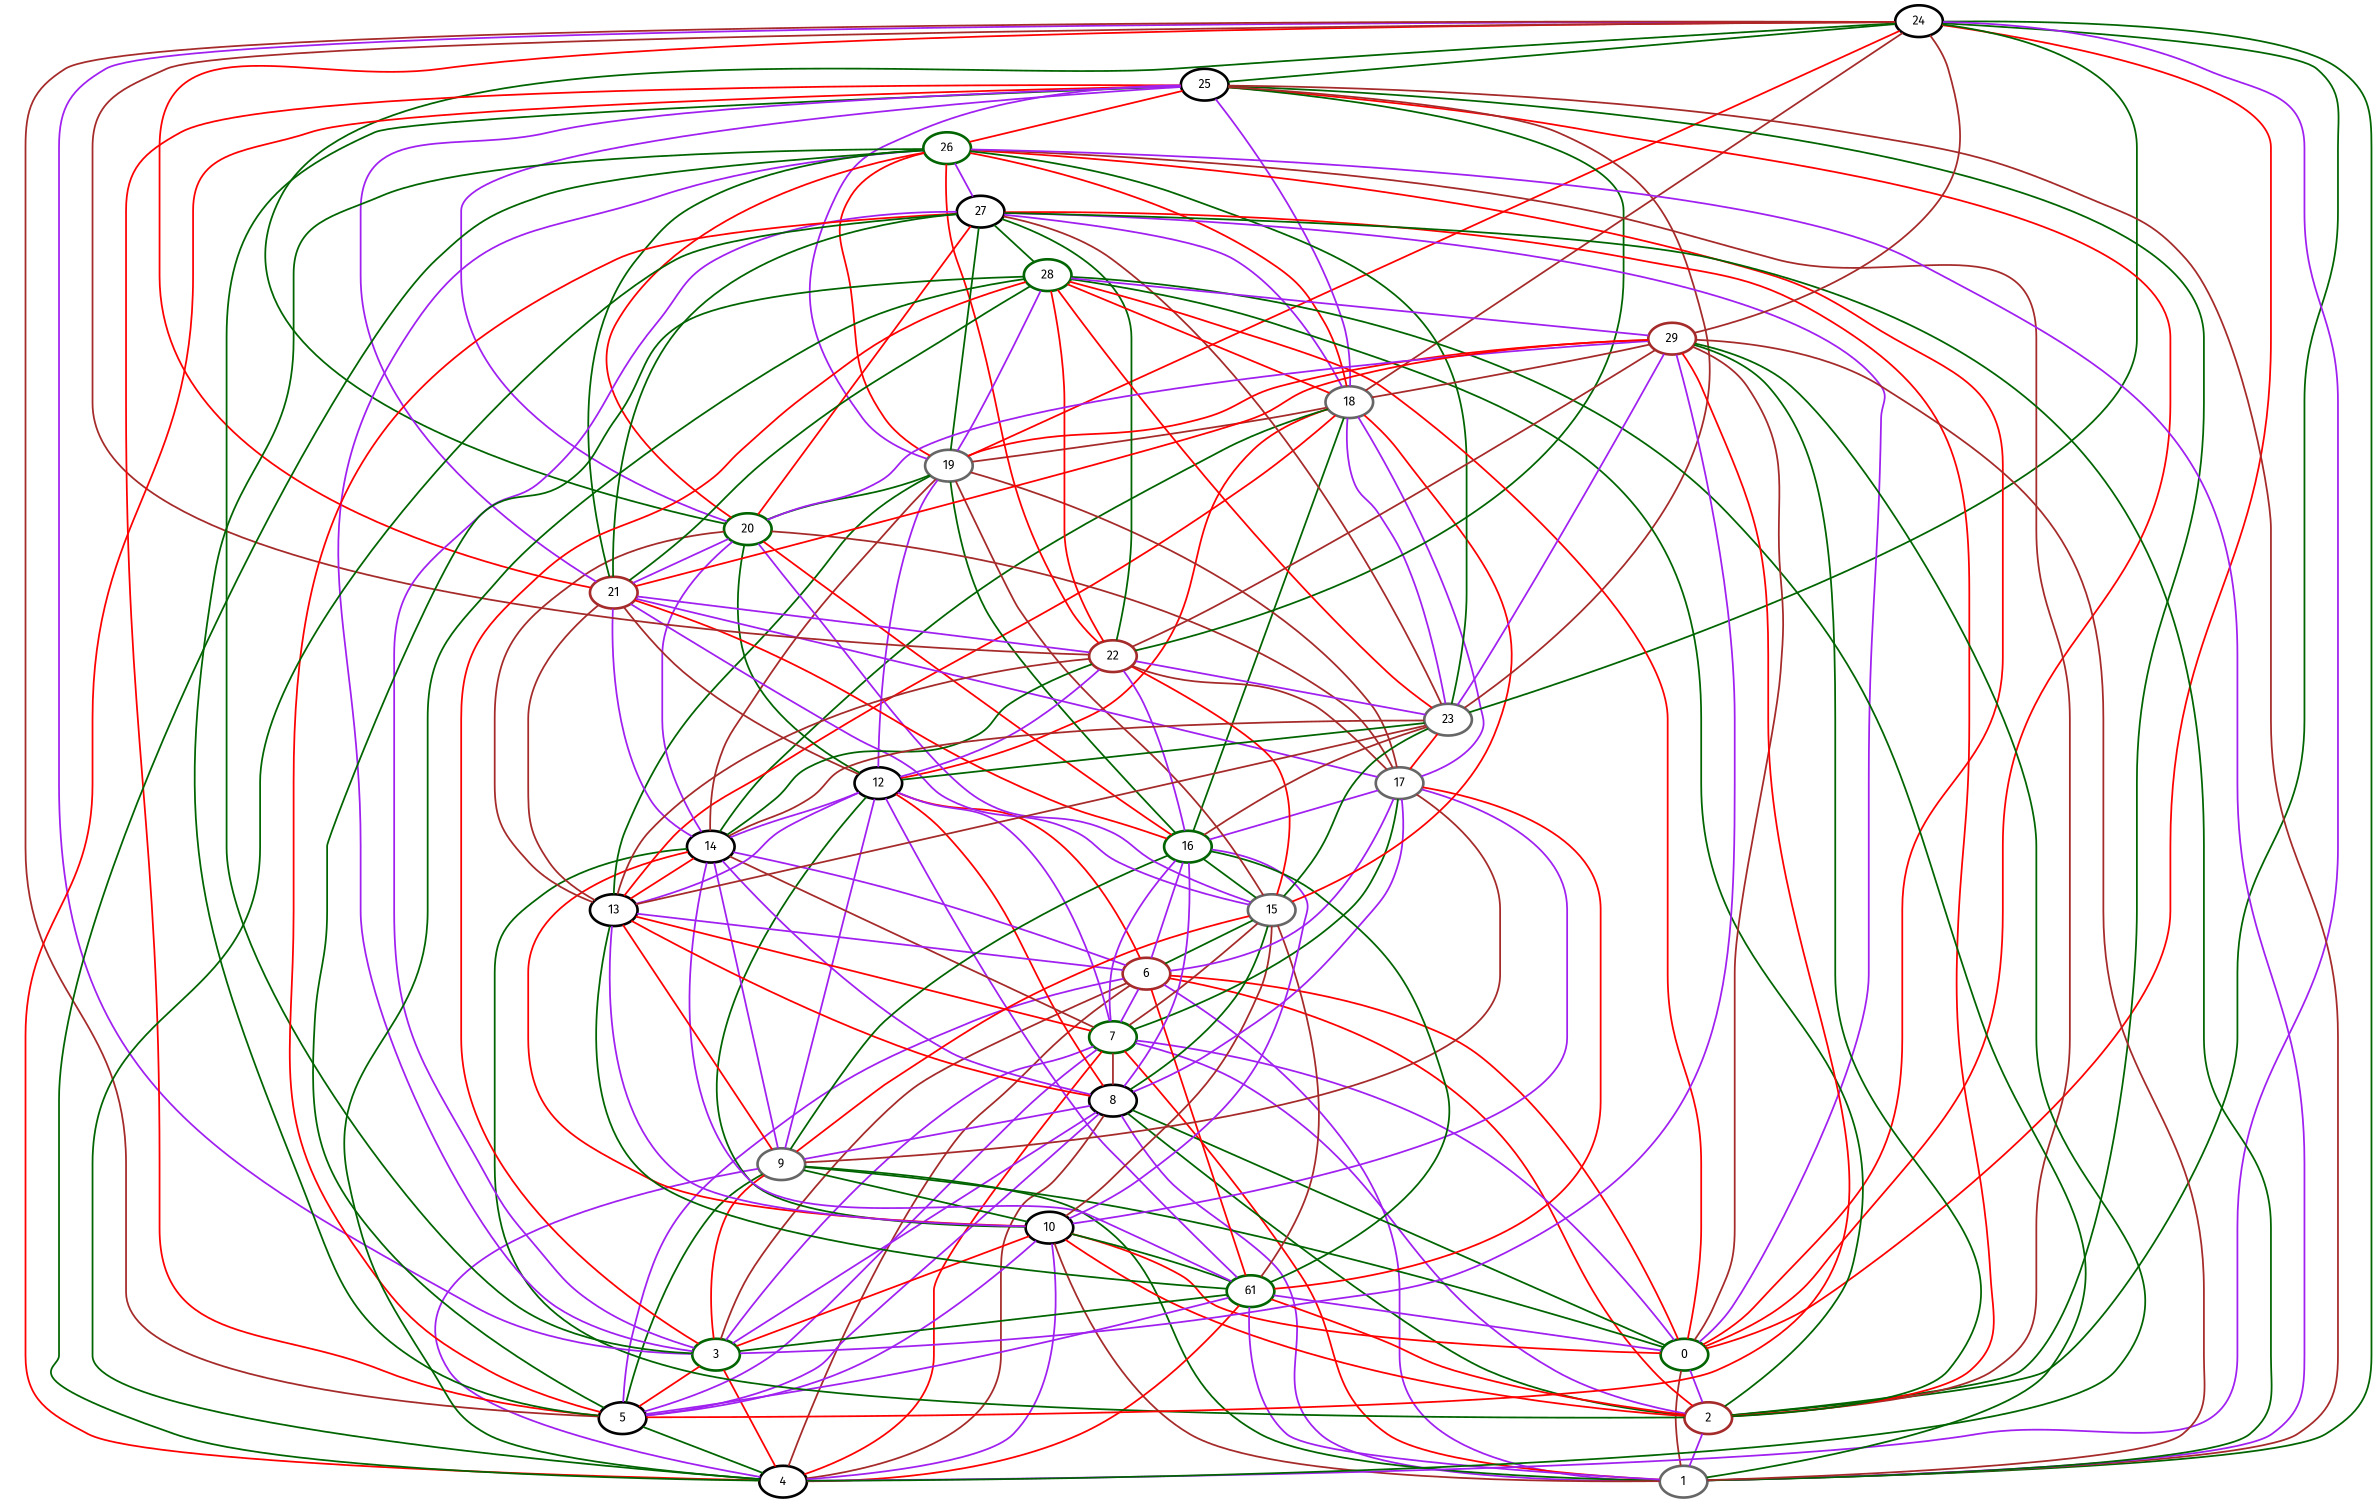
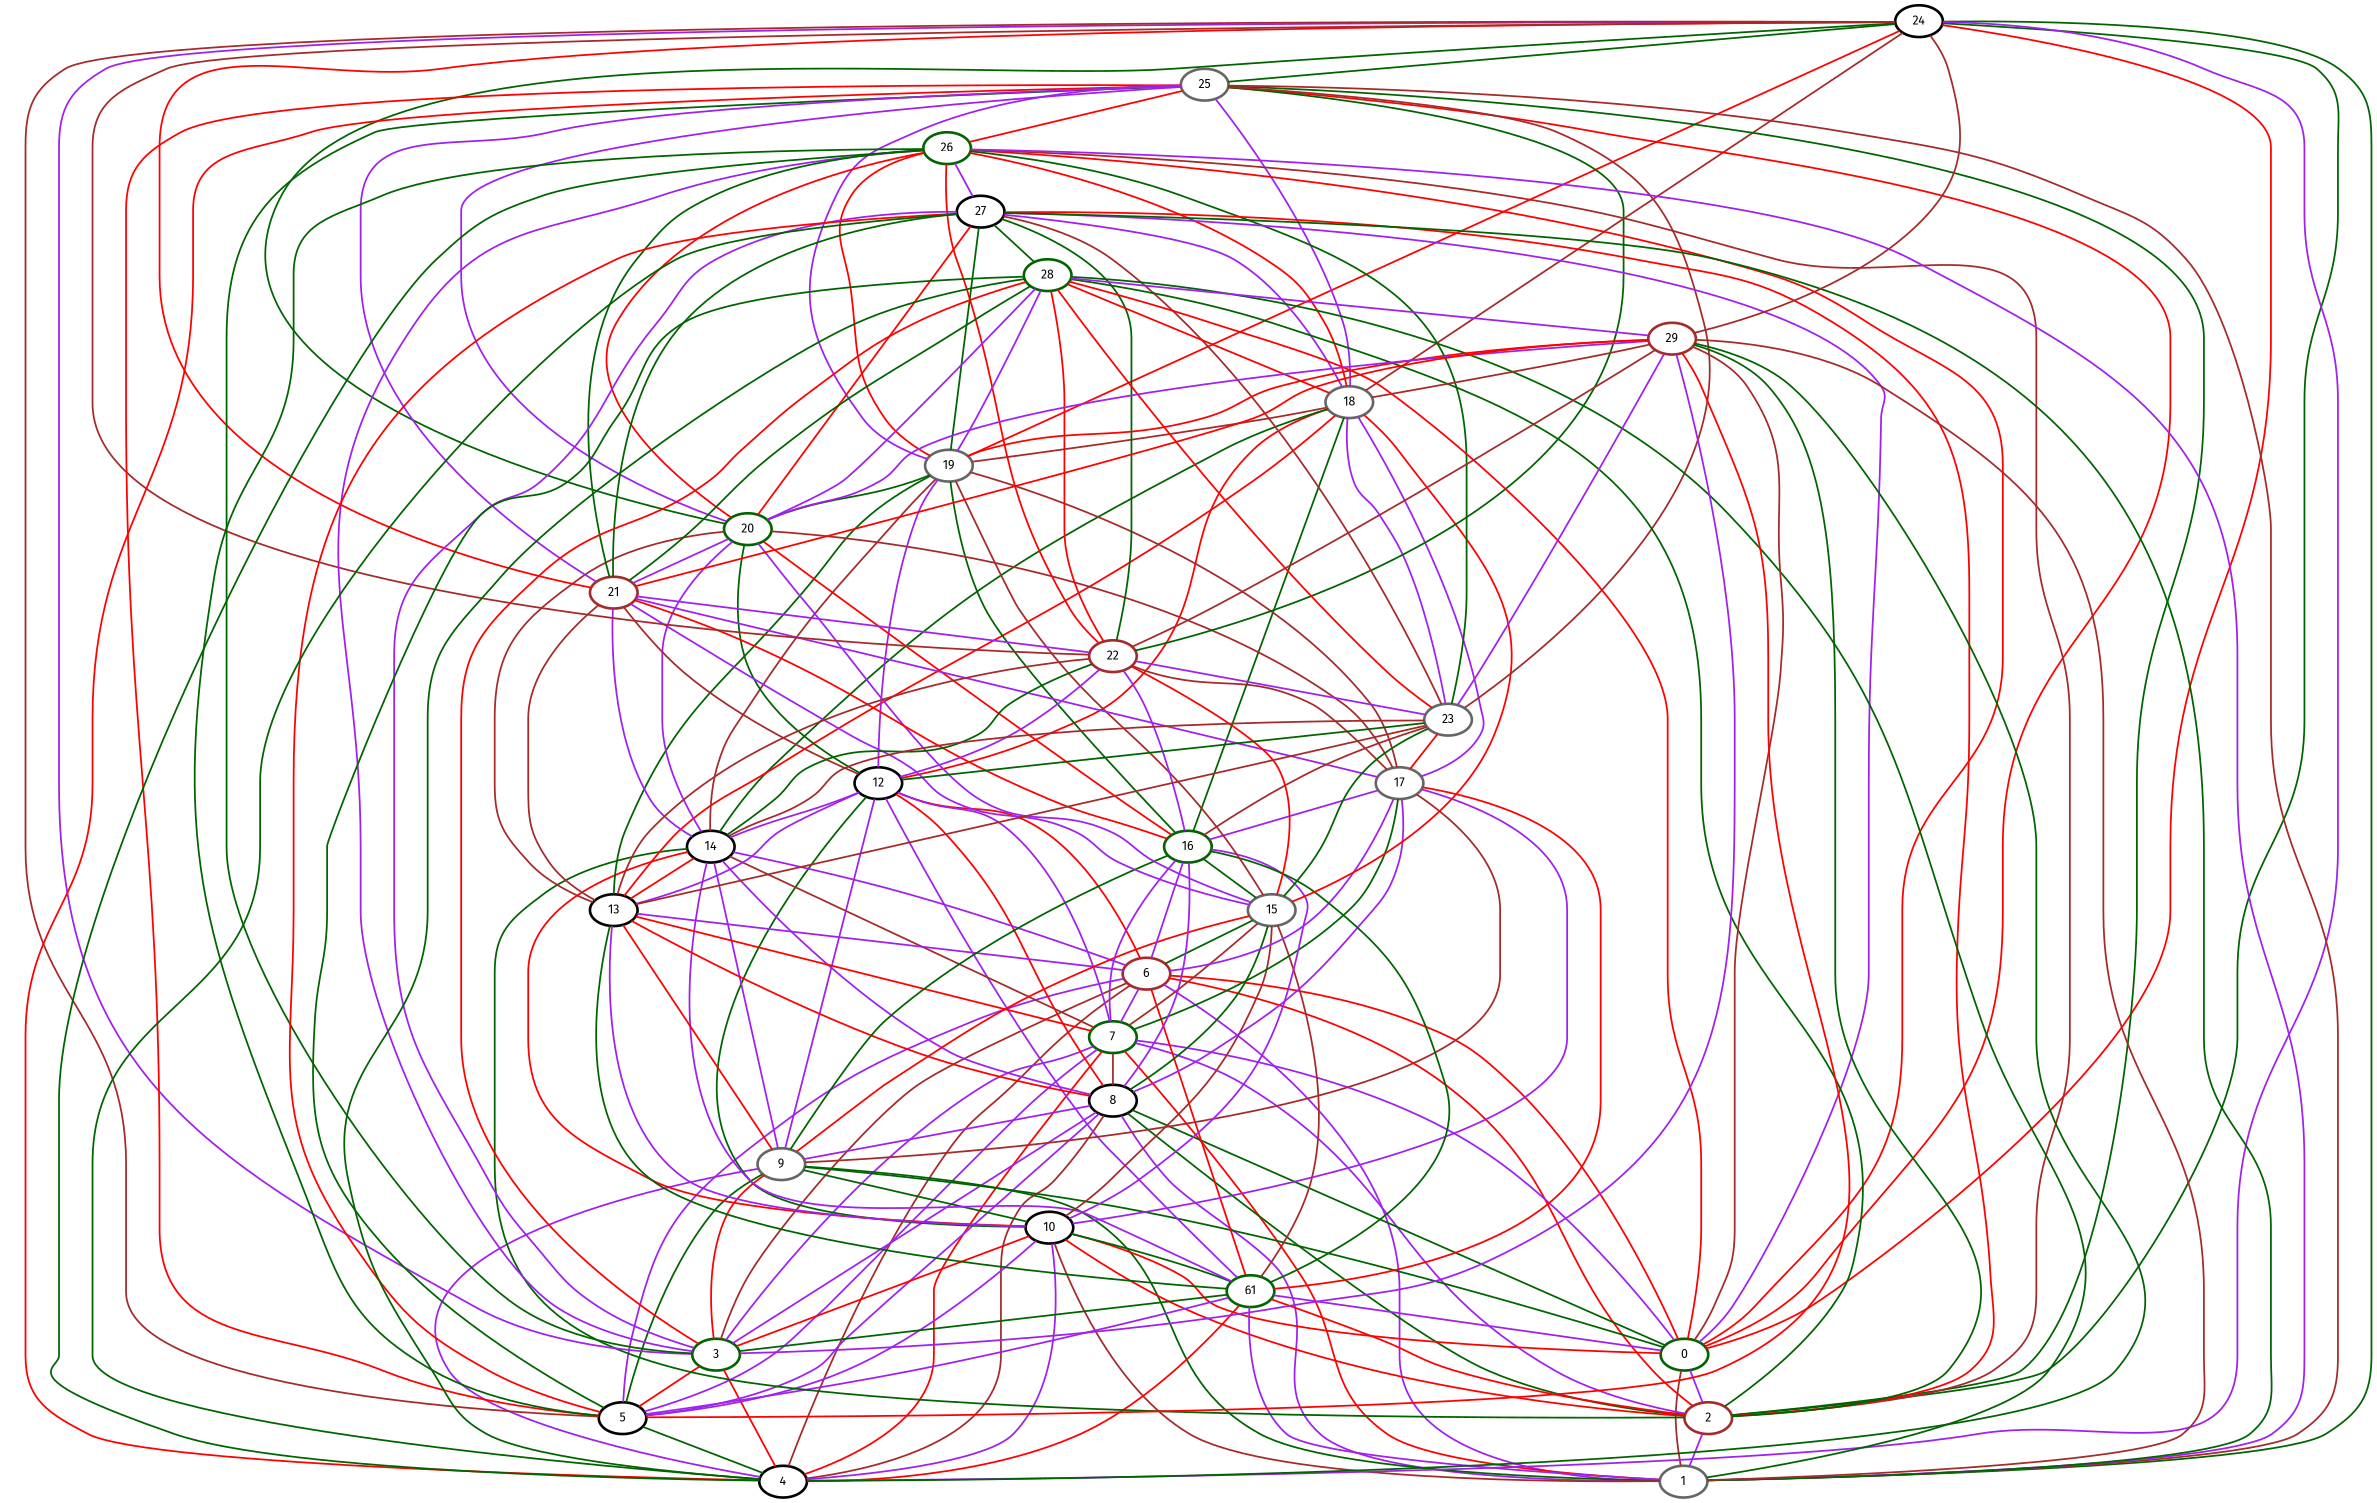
node "25": color black -> gray40
edge "28" -- "20": added
edge "24" -- "23": removed
